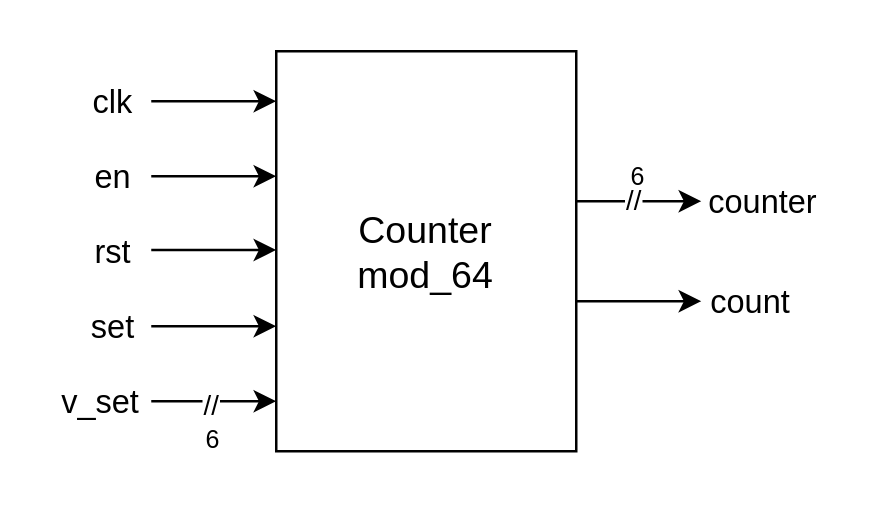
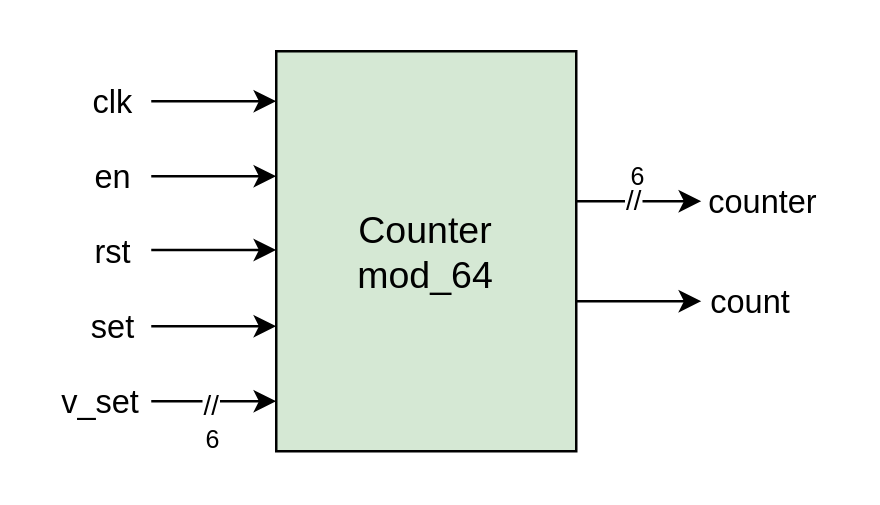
node "Counter mod_64": fillcolor #ffffff -> #d5e8d4
